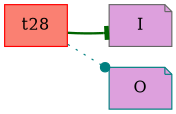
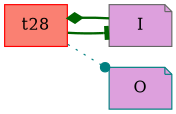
edge "I" -> "t28": added
